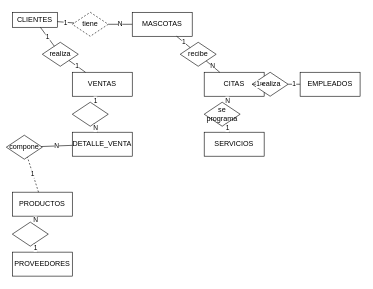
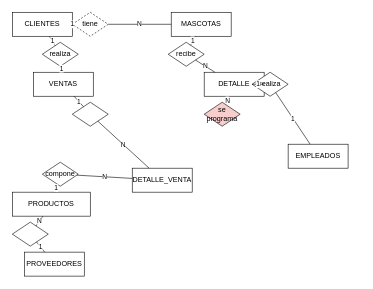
node "CLIENTES": size 45x15 -> 60x24
node "MASCOTAS": moved (162, 24) -> (201, 24)
node "recibe": moved (198, 54) -> (186, 54)
node "VENTAS": moved (102, 84) -> (63, 84)
node "CITAS": label "CITAS" -> "DETALLE"
node "EMPLEADOS": moved (330, 84) -> (318, 156)
node "se programa": fillcolor #ffffff -> #f8cecc
edge "se programa" -- "SERVICIOS": removed, label "1"
node "DETALLE_VENTA": moved (102, 144) -> (162, 180)
node "SERVICIOS": removed
node "compone": moved (24, 147) -> (60, 174)
node "PRODUCTOS": size 60x24 -> 78x24
node "PROVEEDORES": moved (42, 264) -> (54, 264)
